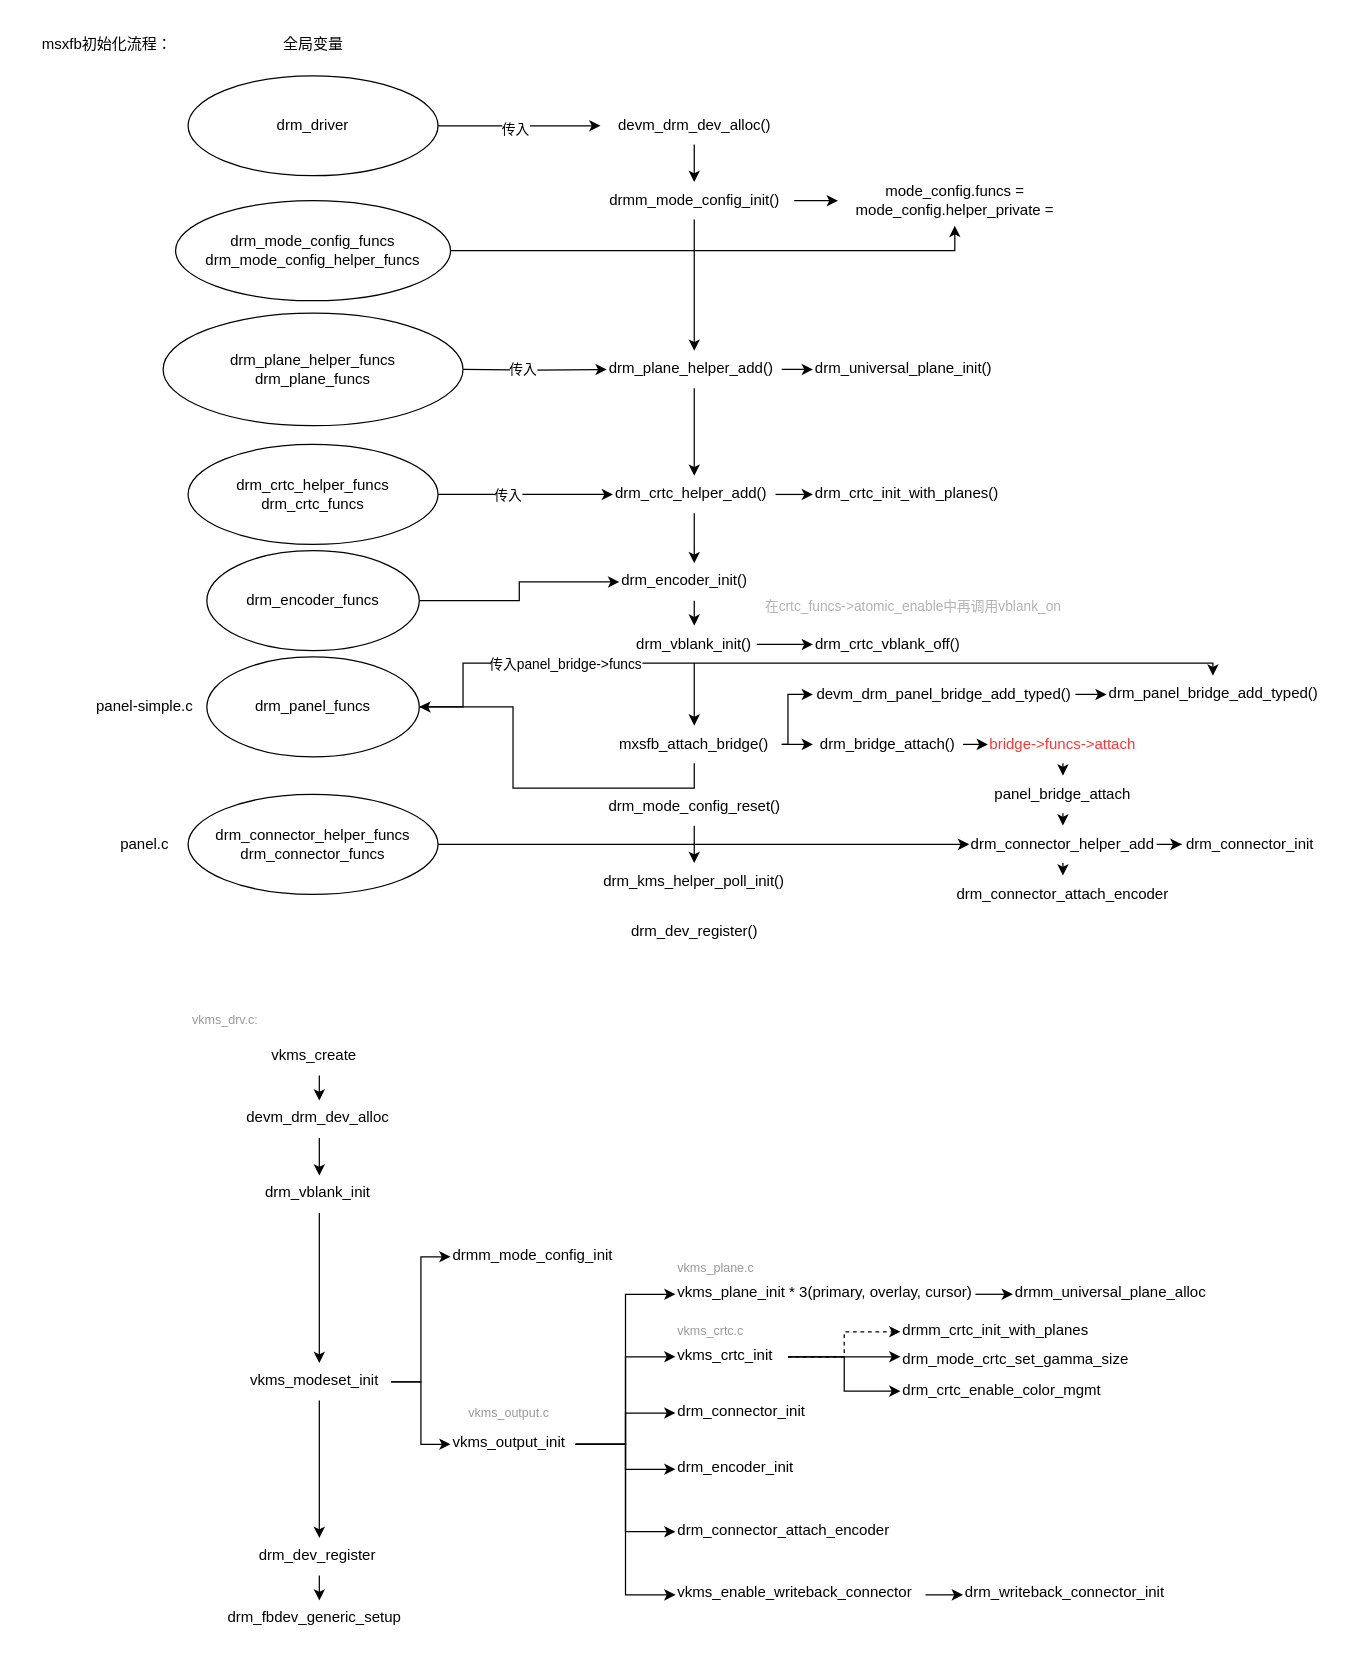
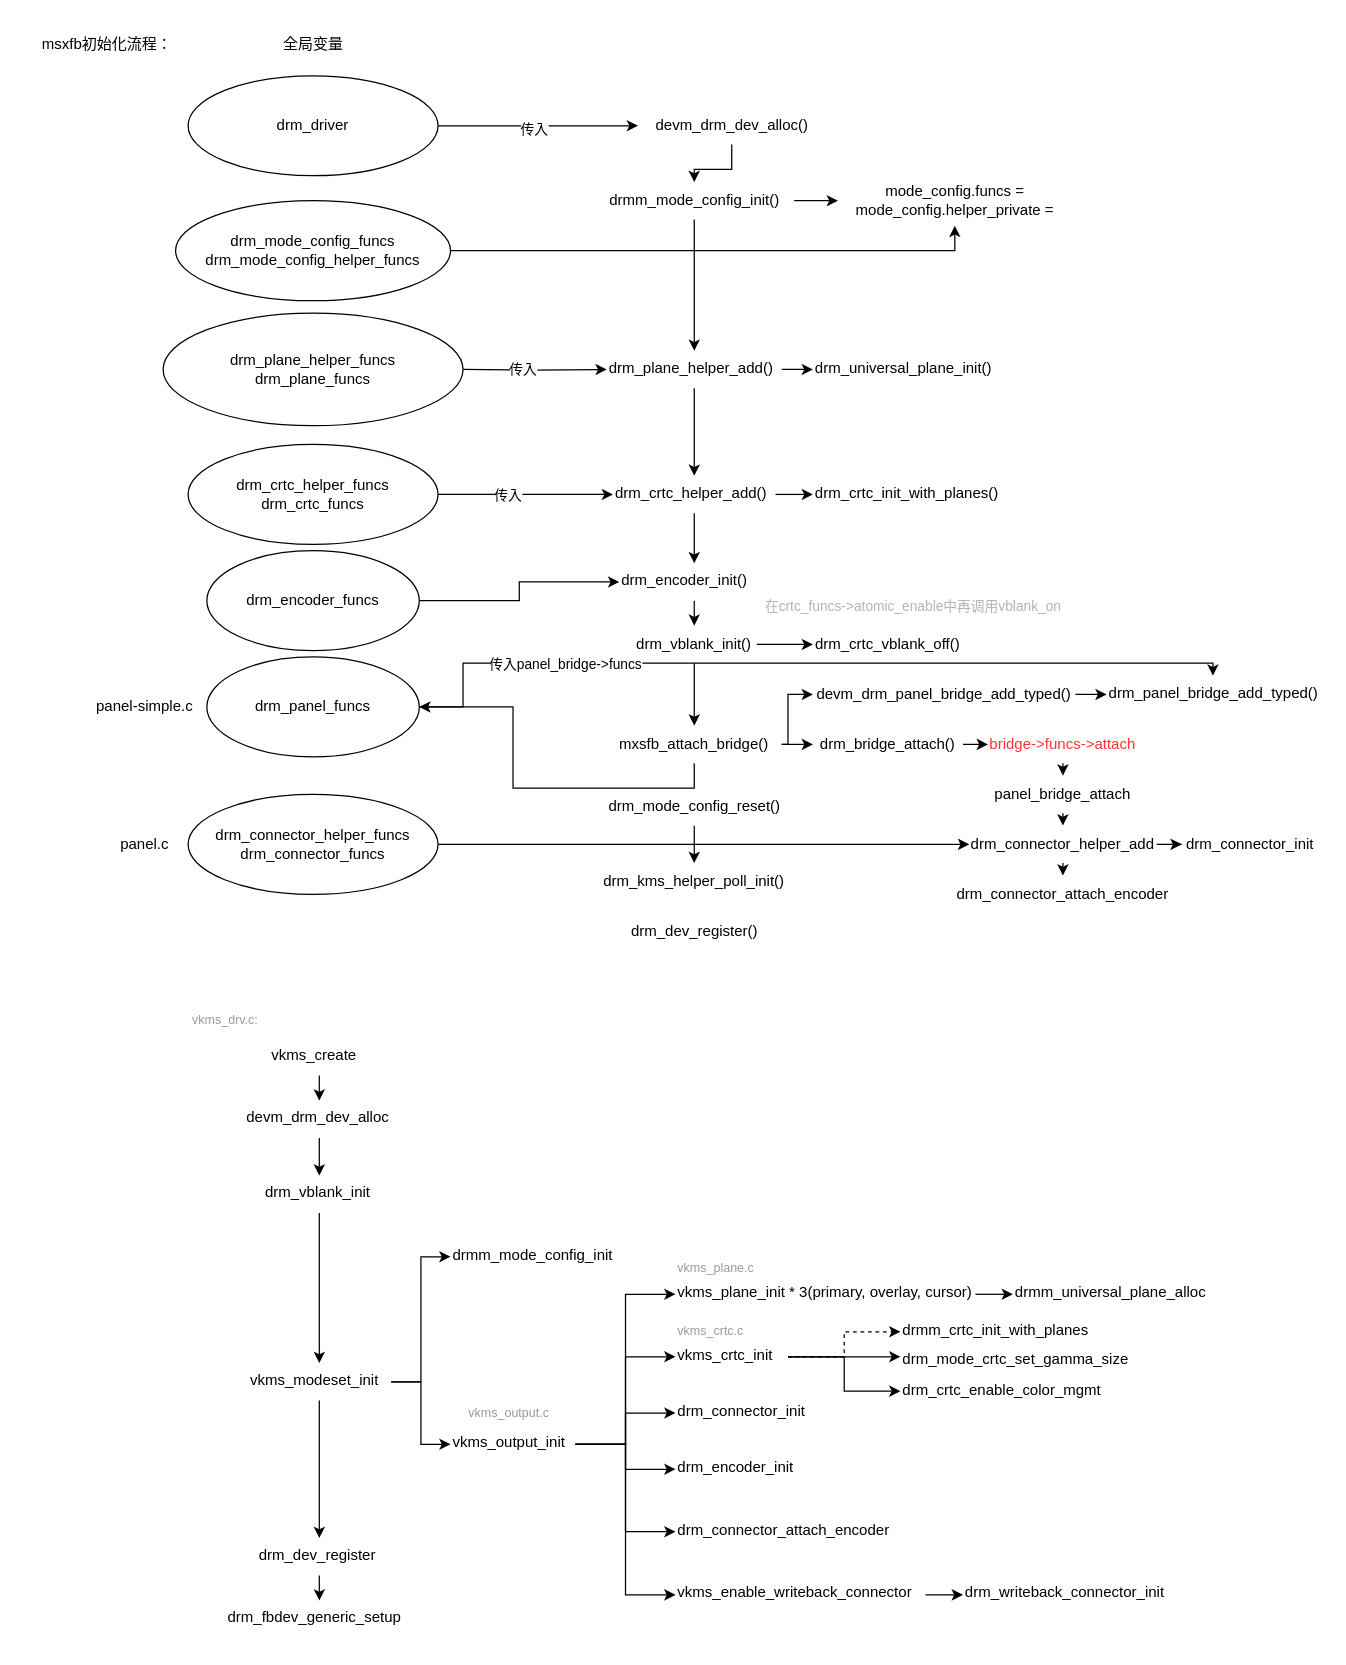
node "devm_drm_dev_alloc()": moved (694, 126) -> (732, 126)
